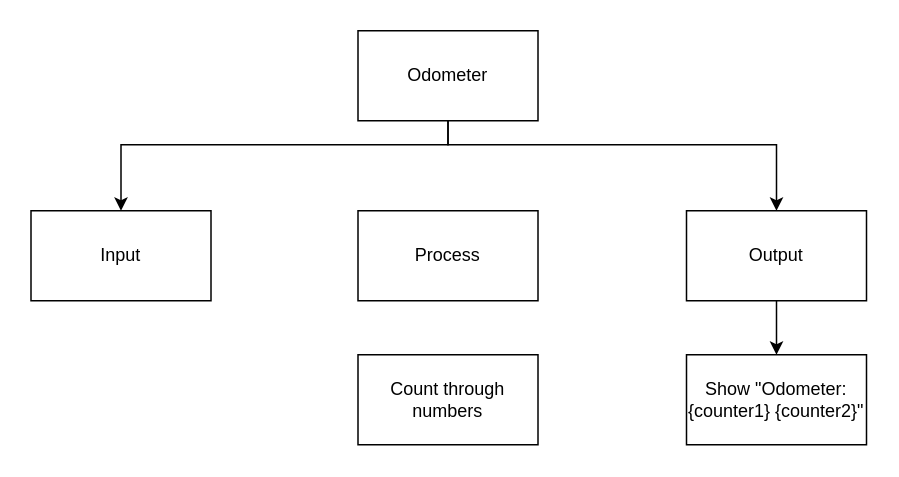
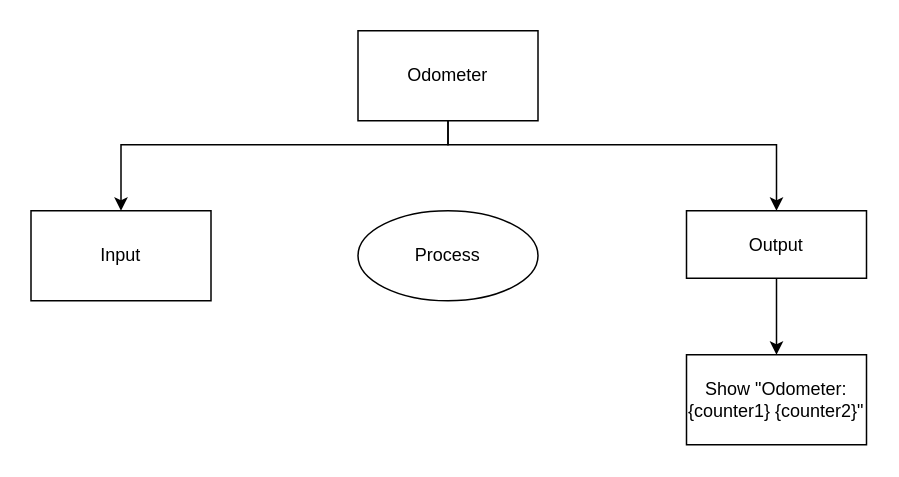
node "Process": shape rectangle -> ellipse
node "Output": size 180x90 -> 180x68
node "Count through numbers": removed
